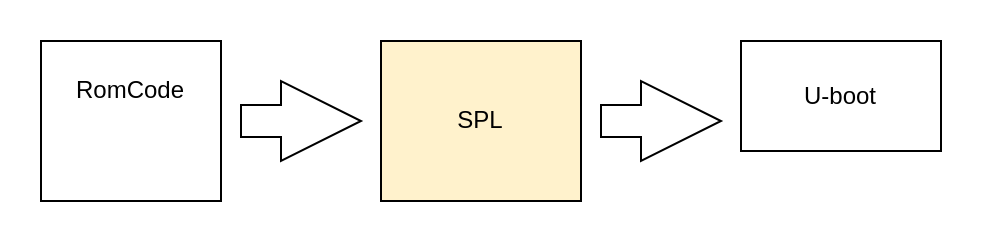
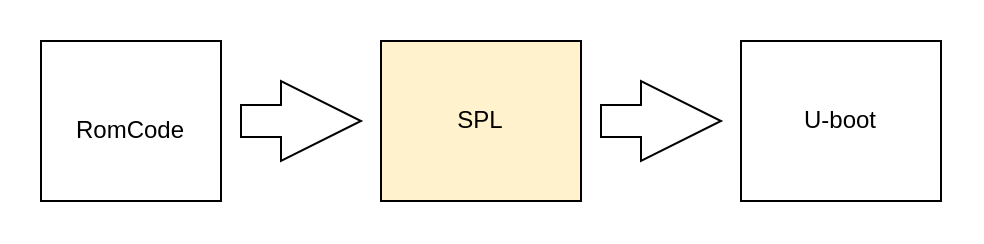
node "RomCode": moved (131, 91) -> (131, 131)
node "U-boot": size 200x110 -> 200x160
